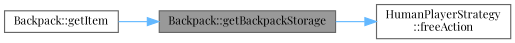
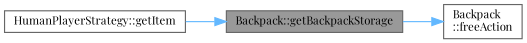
node "Backpack::getItem": label "Backpack::getItem" -> "HumanPlayerStrategy::getItem"
node "HumanPlayerStrategy ::freeAction": label "HumanPlayerStrategy ::freeAction" -> "Backpack ::freeAction"
